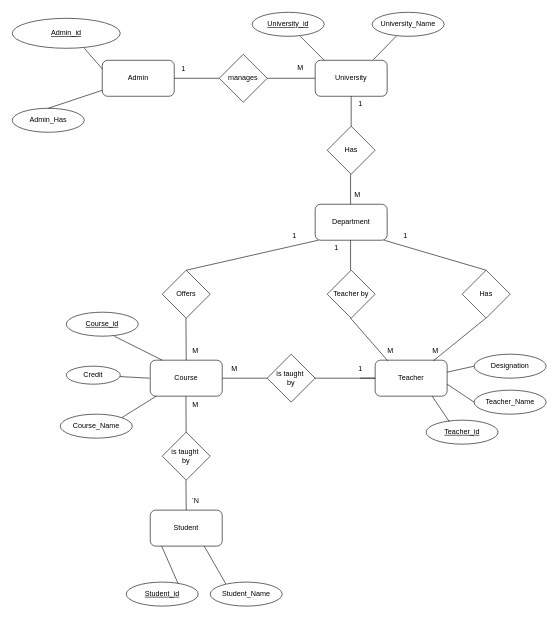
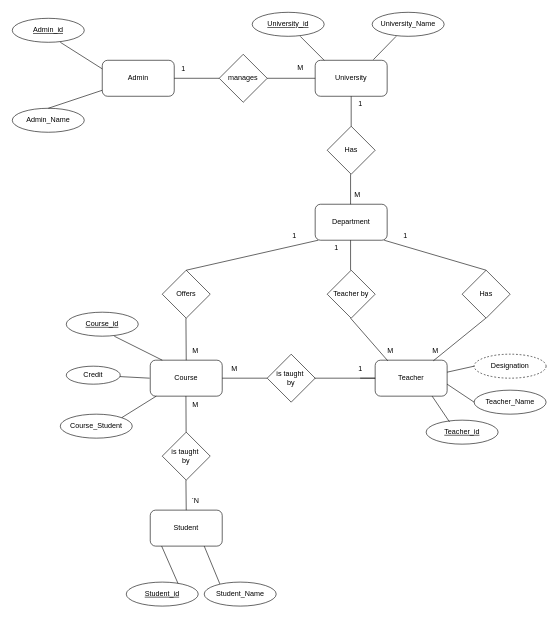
node "Admin_id": size 108x30 -> 72x24
node "Admin_Has": label "Admin_Has" -> "Admin_Name"
node "Designation": style solid -> dashed
node "Course_Name": label "Course_Name" -> "Course_Student"
node "Student_Name": moved (246, 594) -> (240, 594)
